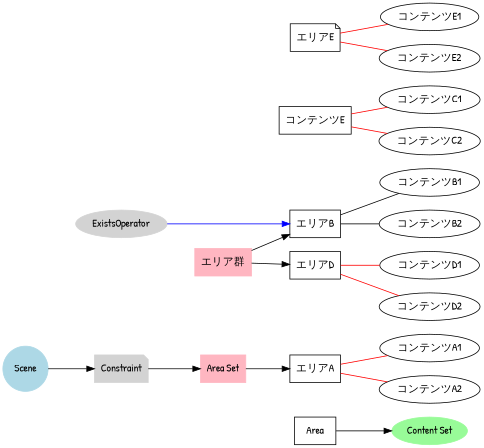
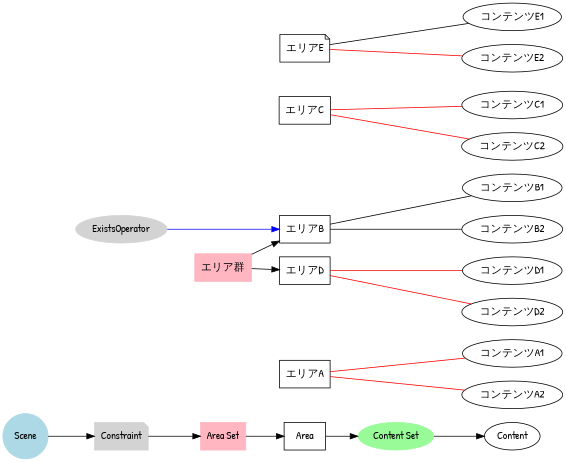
edge "コンテンツE1" -- "エリアE": color red -> black
node "コンテンツE": label "コンテンツE" -> "エリアC"
edge "Area Set" -> "エリアA": now "Area Set" -> "Area"
node "Content": added
